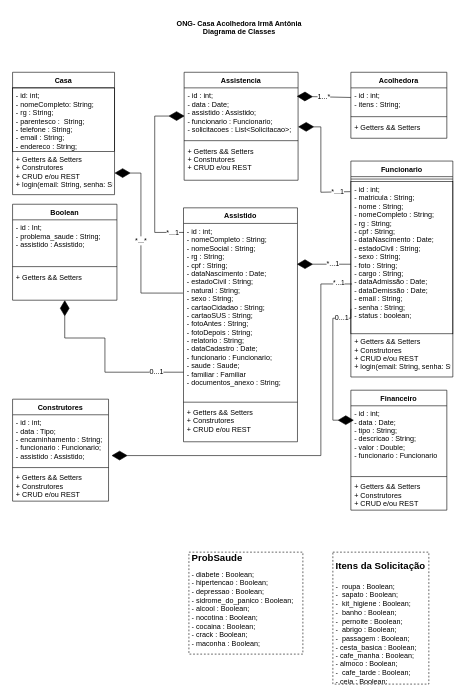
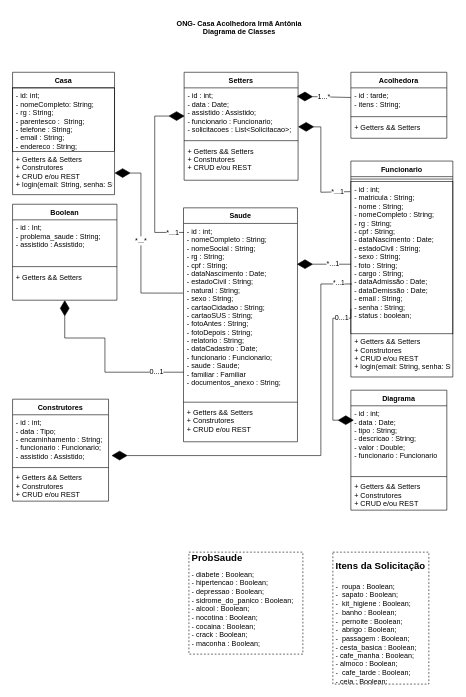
node "Assistencia": label "Assistencia" -> "Setters"
node "- id : int; - itens : String;": label "- id : int; - itens : String;" -> "- id : tarde; - itens : String;"
node "Assistido": label "Assistido" -> "Saude"
node "Financeiro": label "Financeiro" -> "Diagrama"
